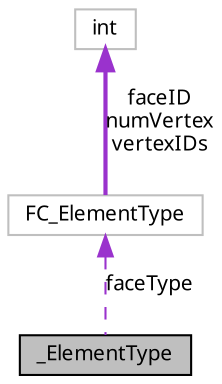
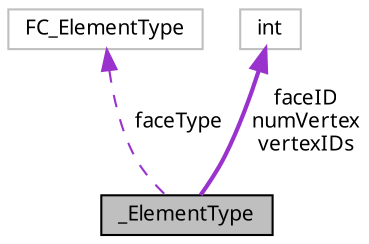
edge "FC_ElementType" -> "int": now "_ElementType" -> "int"
